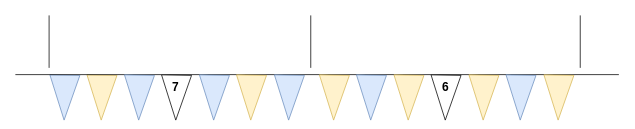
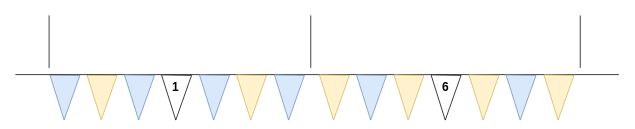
node "7": label "7" -> "1"
